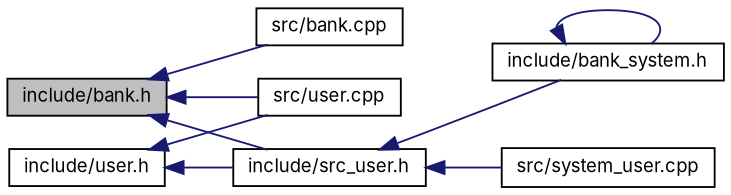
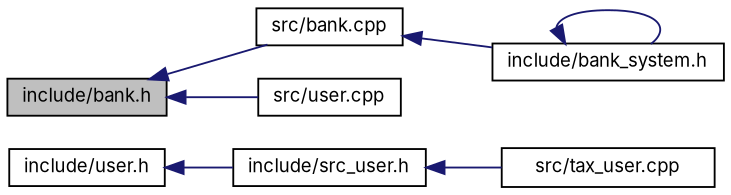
edge "include/bank_system.h" -> "include/src_user.h": now "include/bank_system.h" -> "src/bank.cpp"
edge "src/user.cpp" -> "include/user.h": removed
edge "include/src_user.h" -> "include/bank.h": removed
node "src/system_user.cpp": label "src/system_user.cpp" -> "src/tax_user.cpp"
